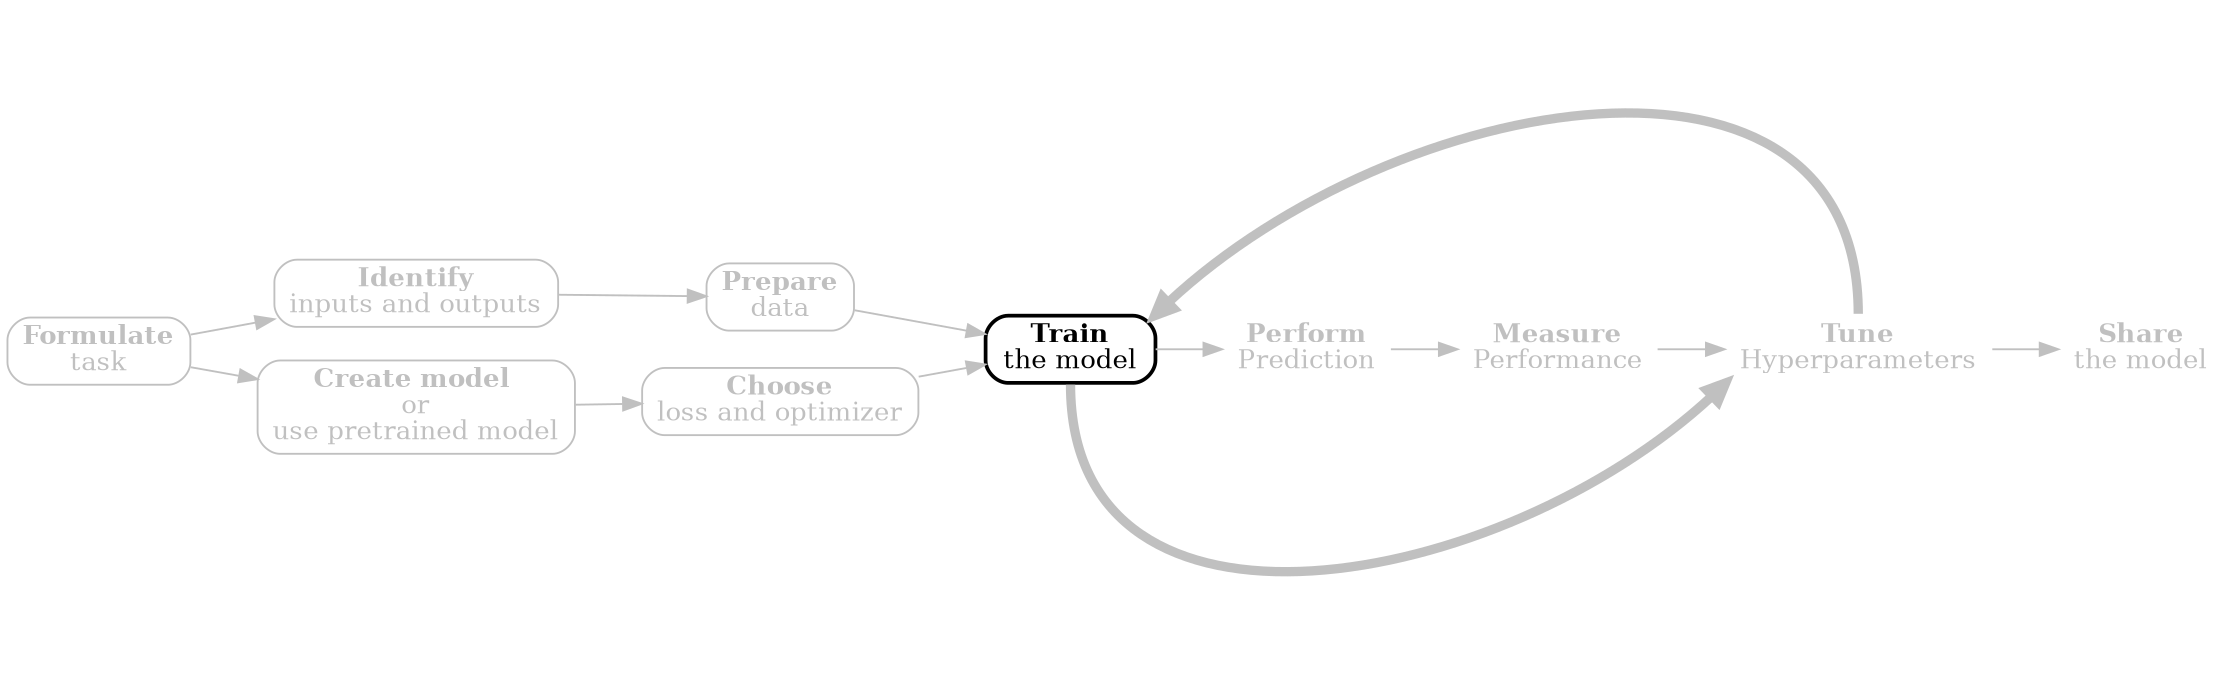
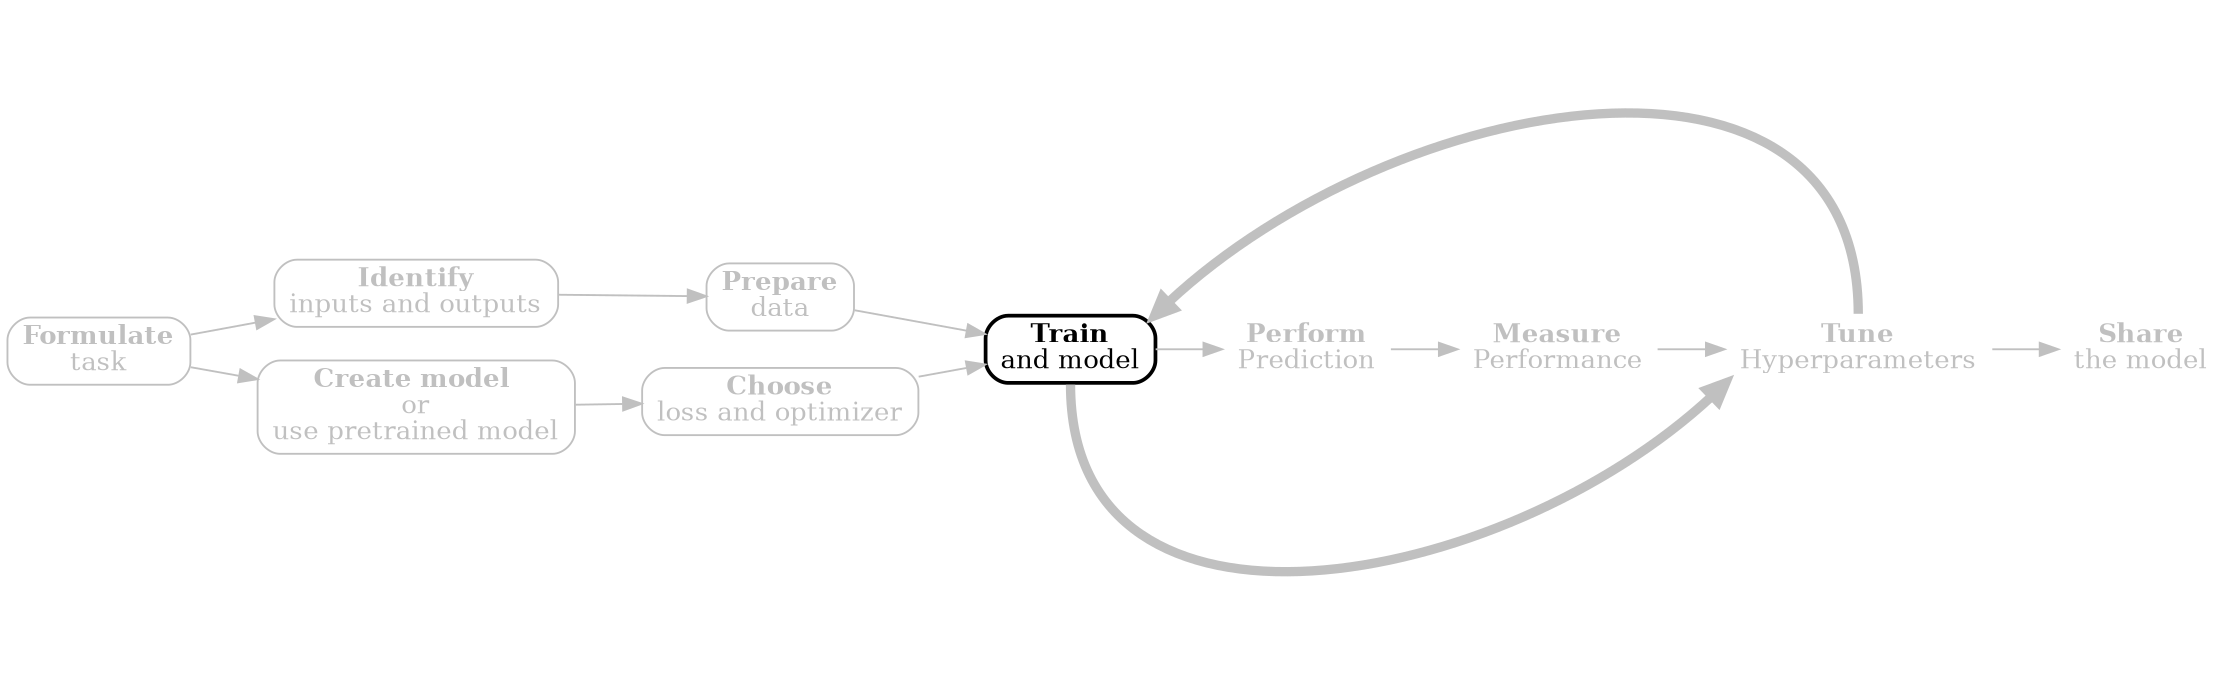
node "Train": text "the model" -> "and model"
